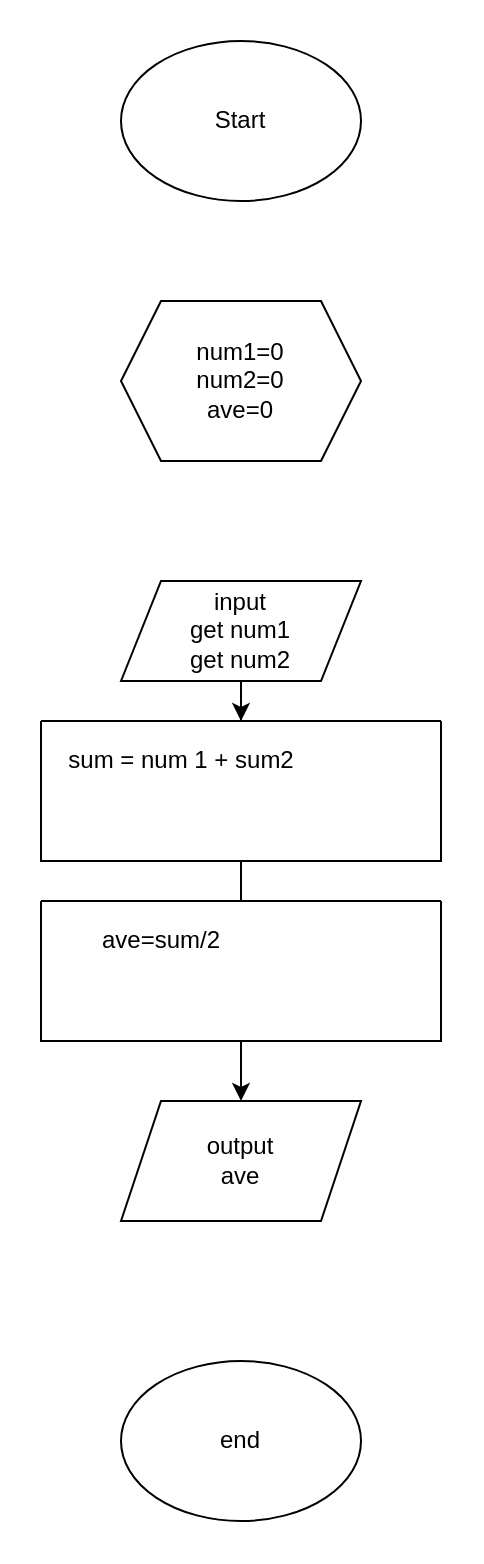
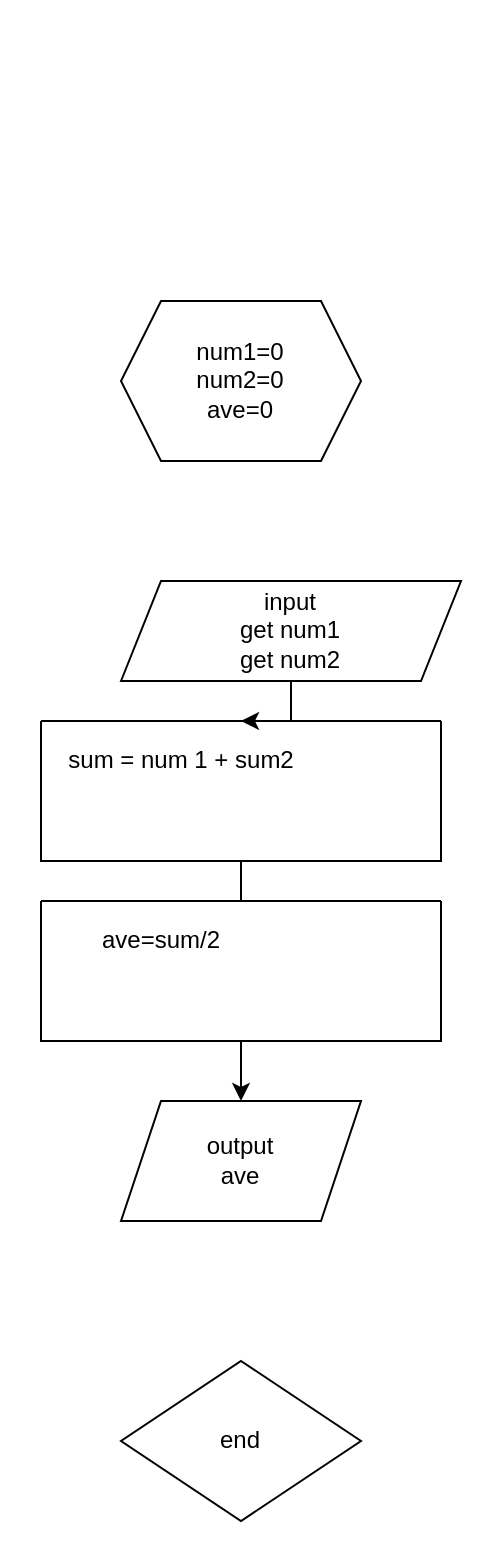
node "Start": removed
node "input get num1 get num2": size 240x100 -> 340x100
node "end": shape ellipse -> diamond
